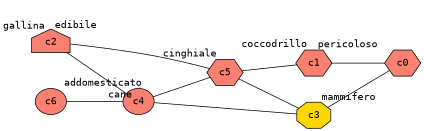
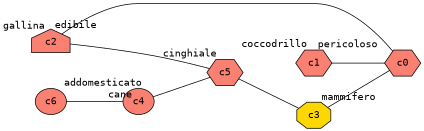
edge "c1" -- "c5": removed
edge "c2" -- "c4": now "c2" -- "c0"
edge "c4" -- "c3": removed
